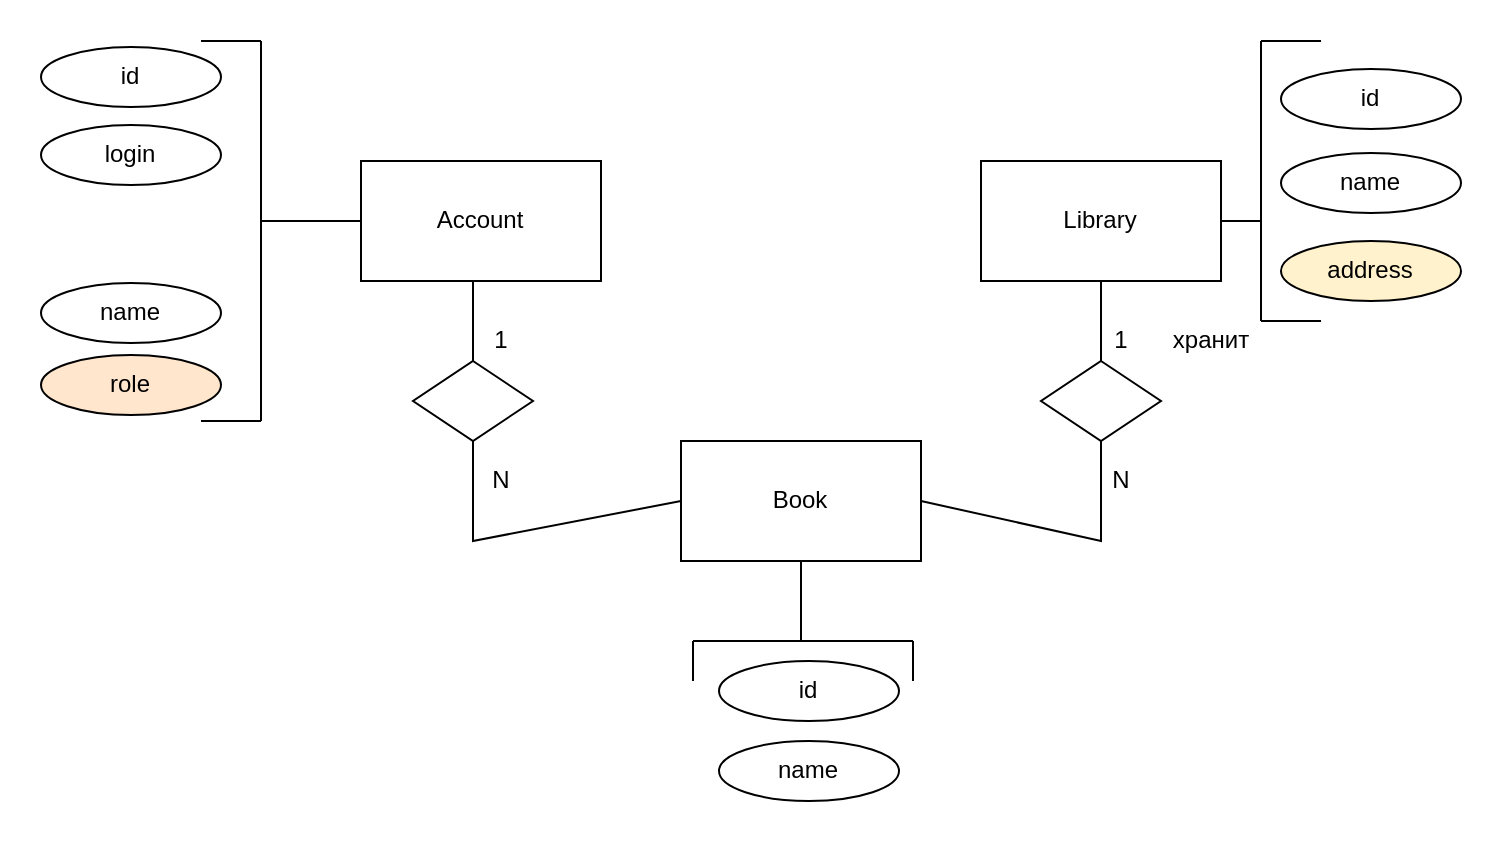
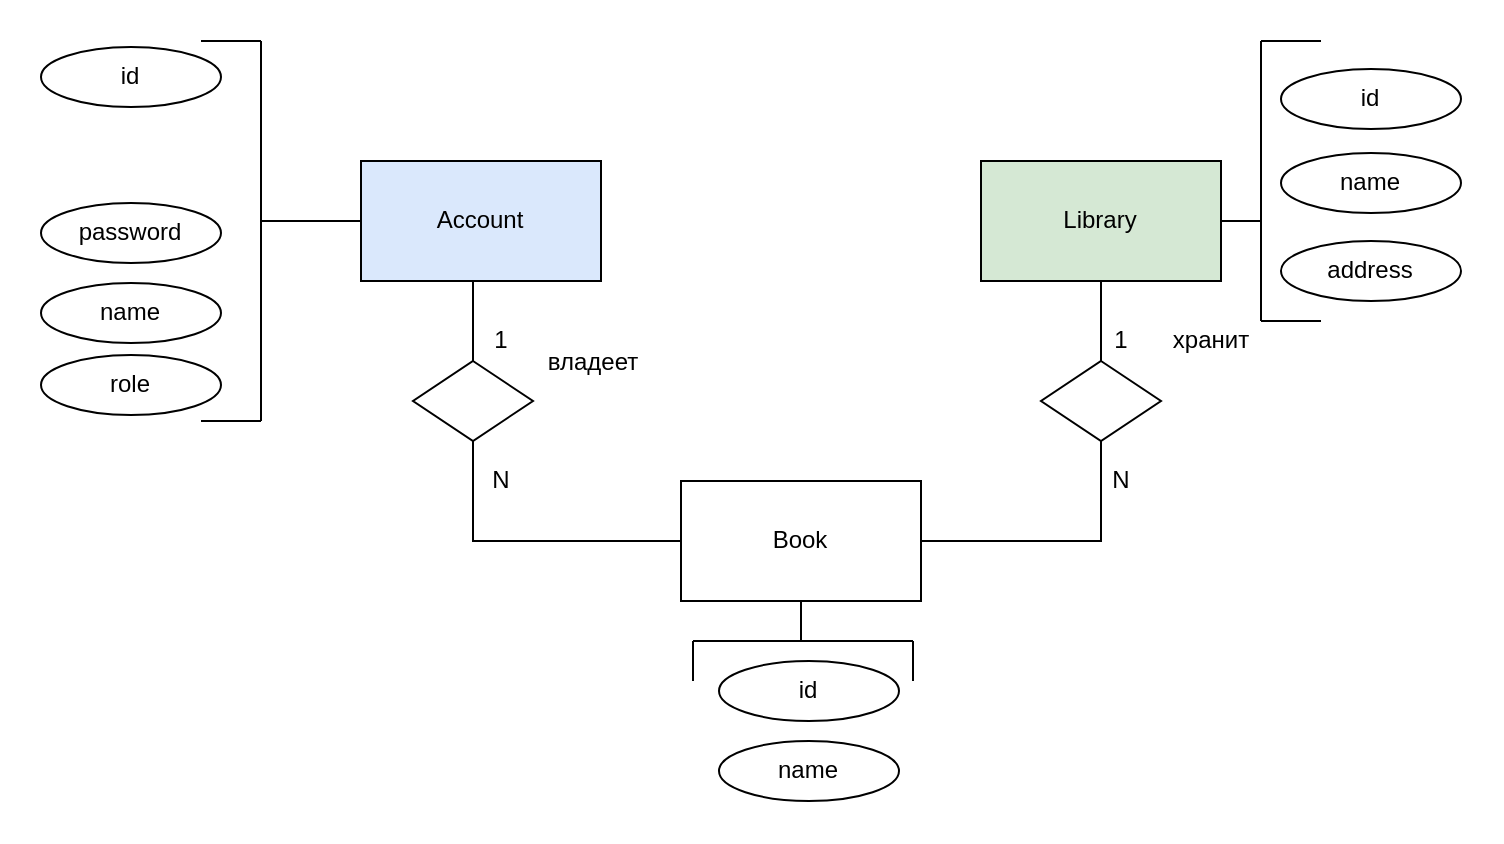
node "login": removed
node "Account": fillcolor #ffffff -> #dae8fc
node "Library": fillcolor #ffffff -> #d5e8d4
node "password": added
node "address": fillcolor #fff2cc -> #ffffff
node "владеет": added
node "role": fillcolor #ffe6cc -> #ffffff
node "Book": moved (801, 501) -> (801, 541)
